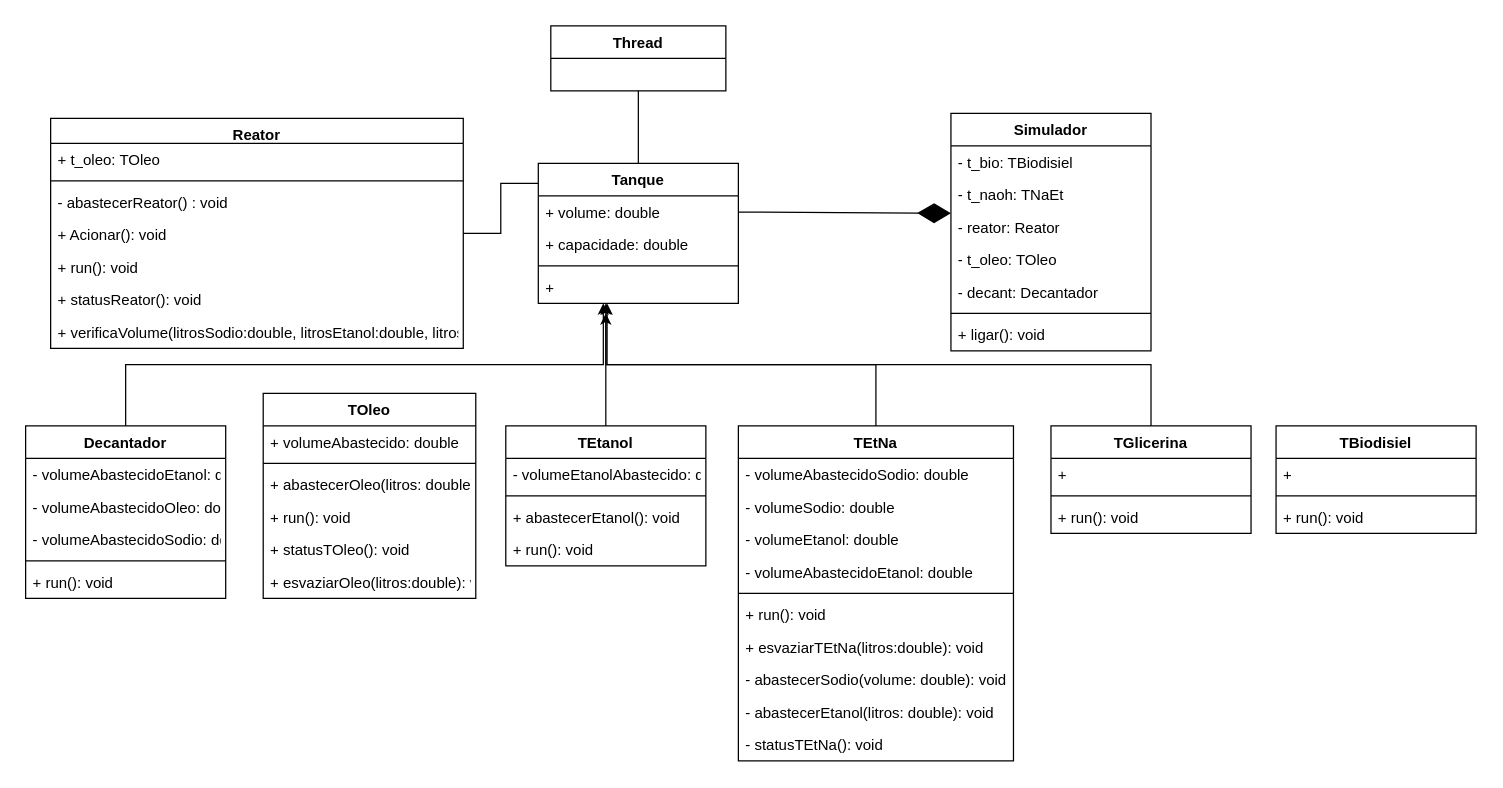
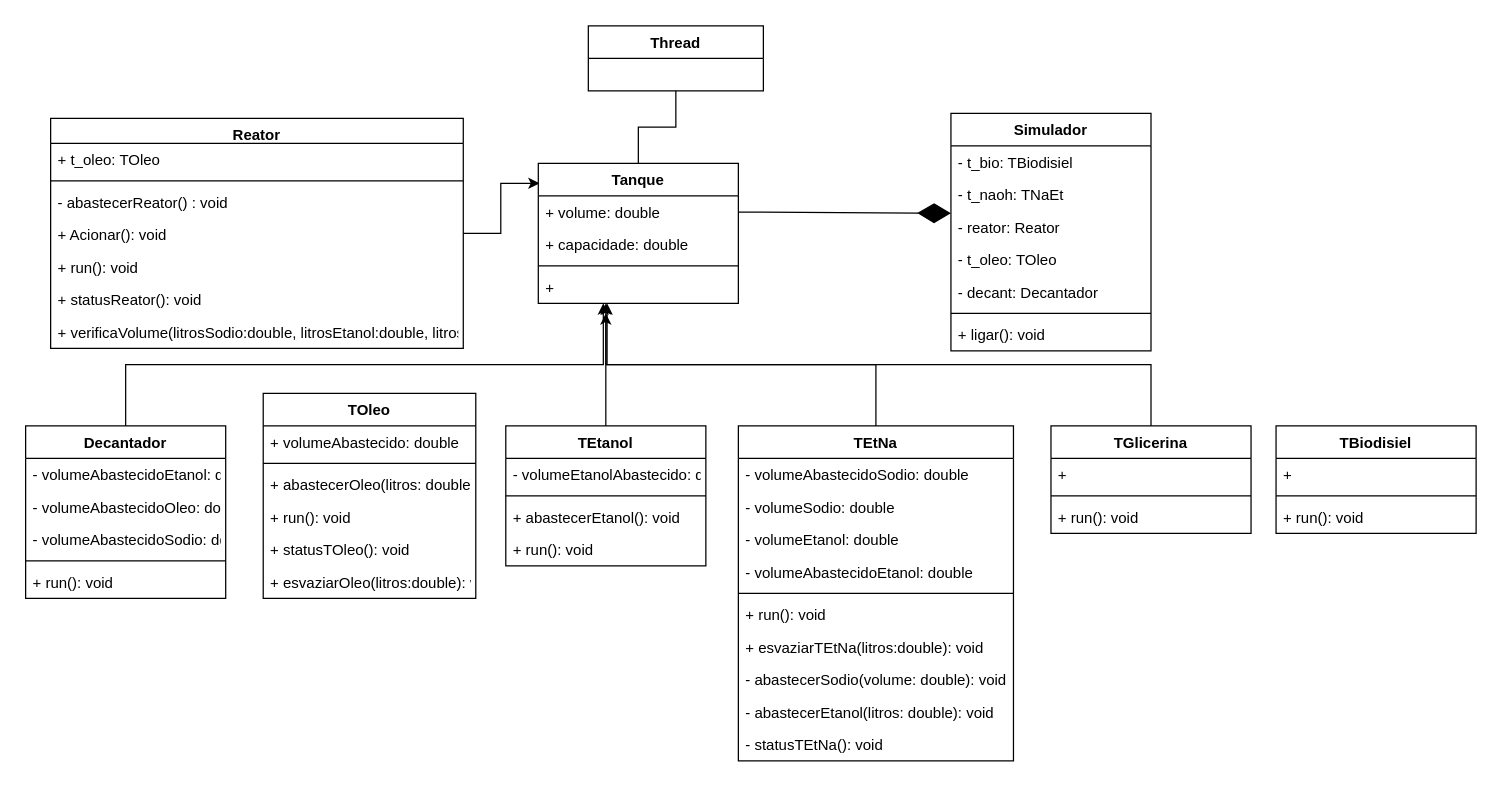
node "Thread": moved (638, 58) -> (676, 58)
edge "Reator" -- "Tanque": arrowhead none -> classic
